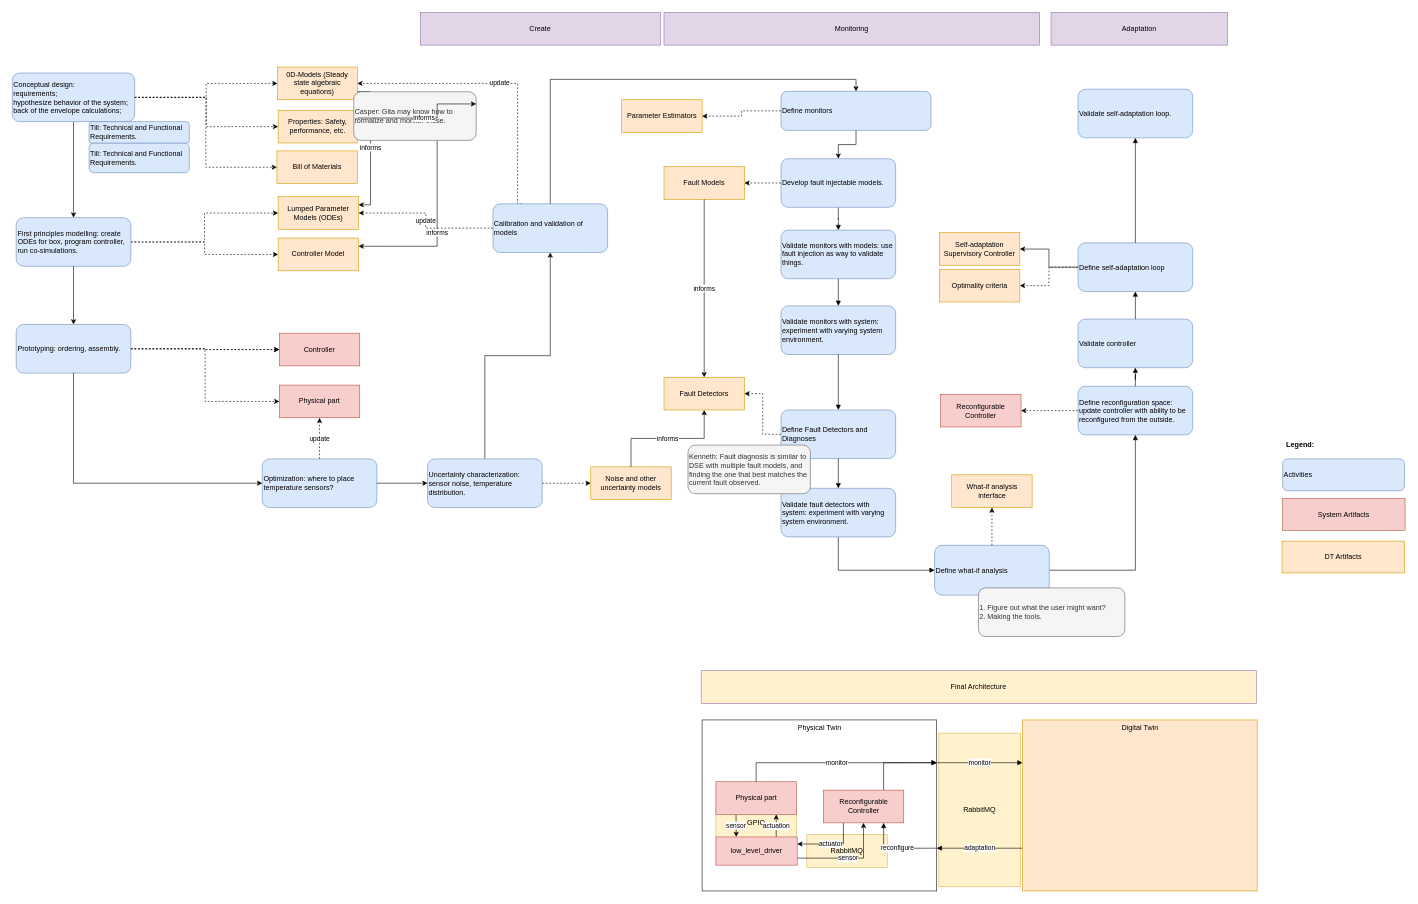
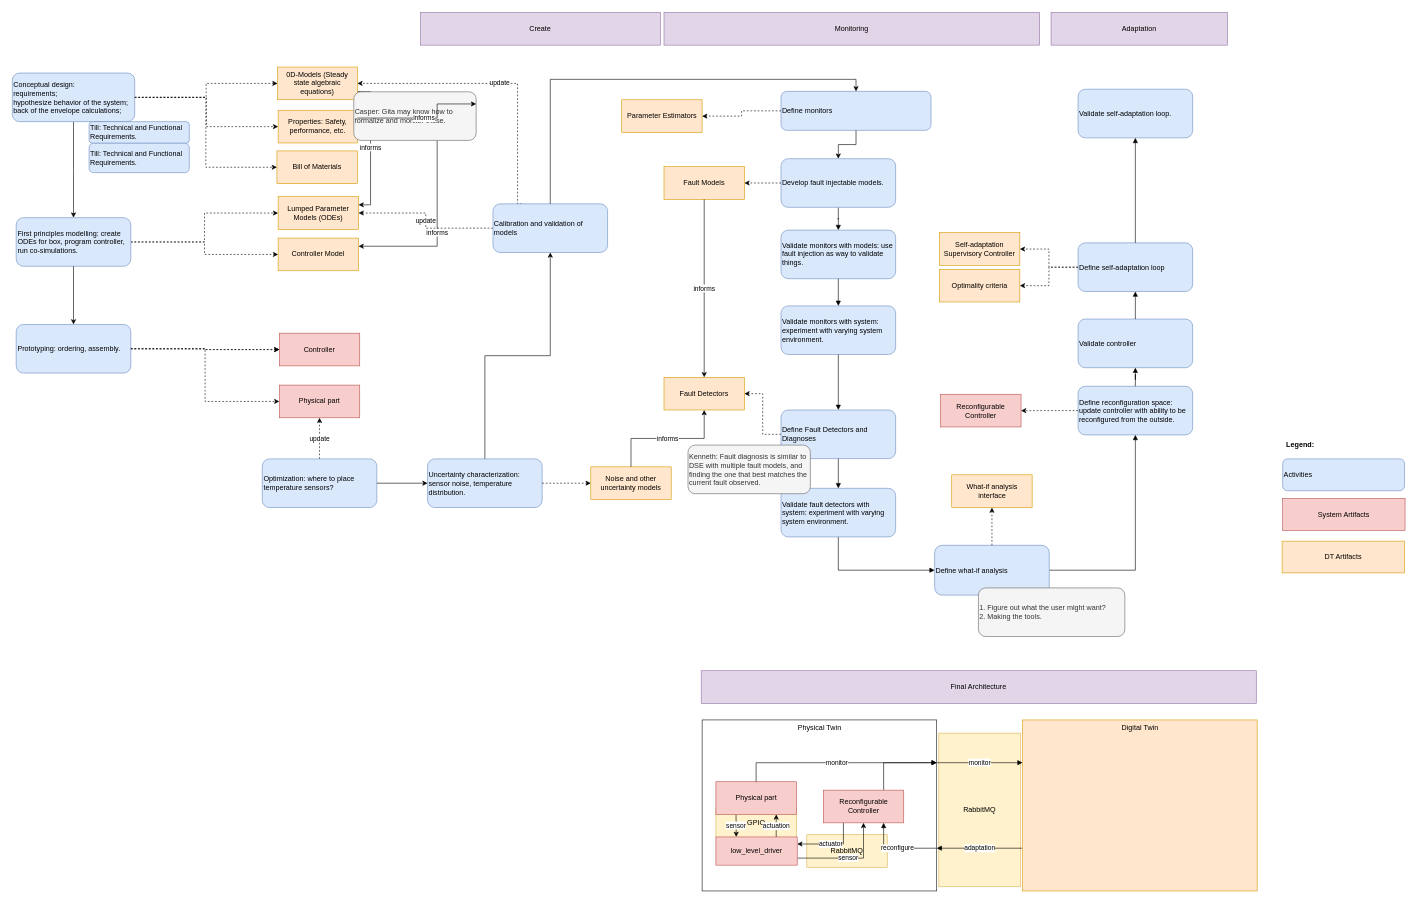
edge "Define self-adaptation loop" -> "Self-adaptation Supervisory Controller": style solid -> dashed
edge "Prototyping: ordering, assembly." -> "Optimization: where to place temperature sensors?": removed
node "Final Architecture": fillcolor #fff2cc -> #e1d5e7
